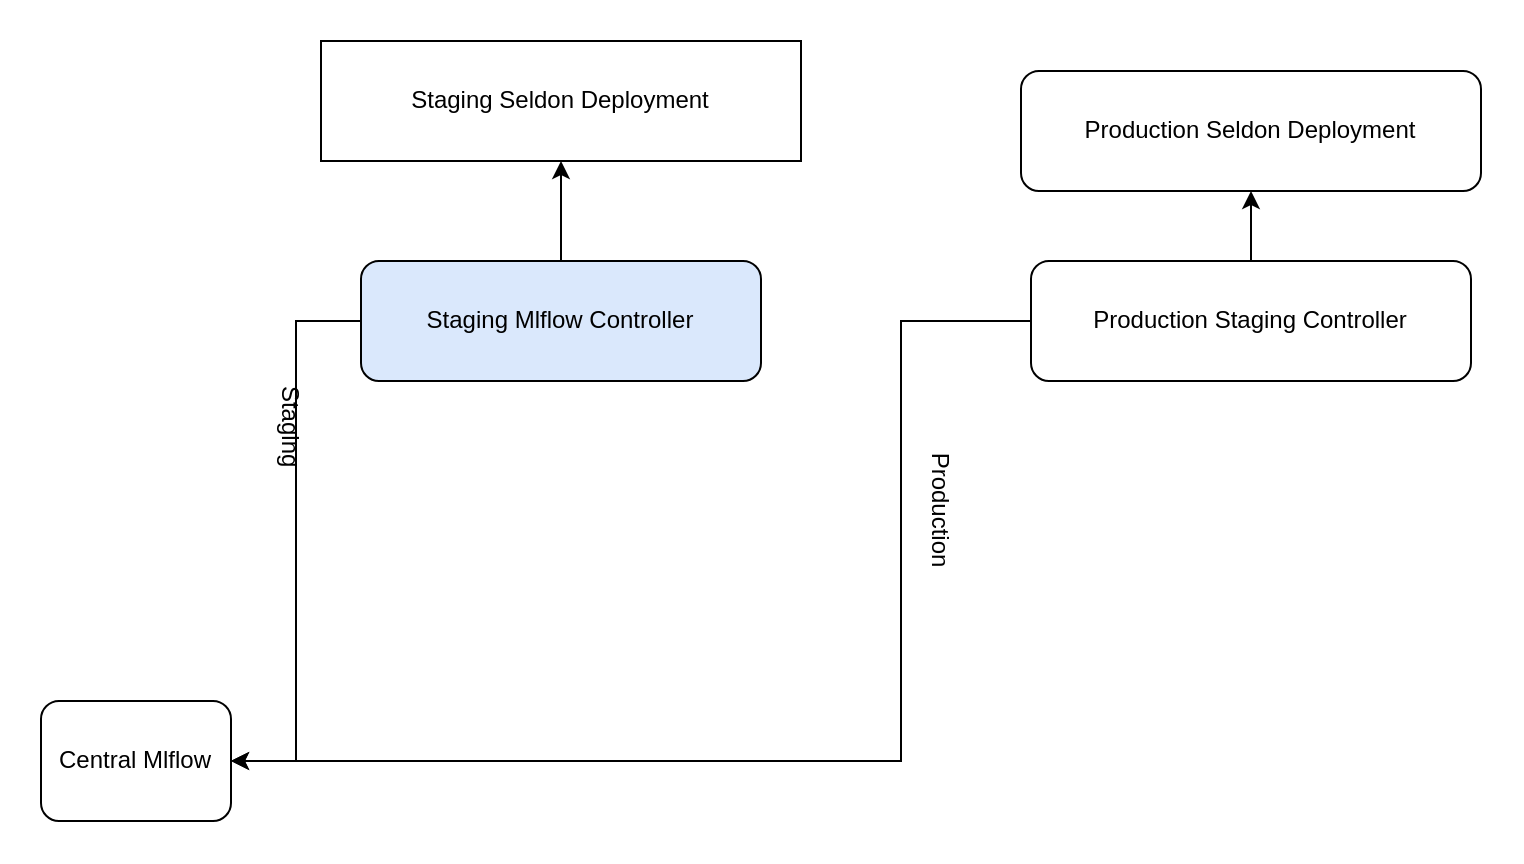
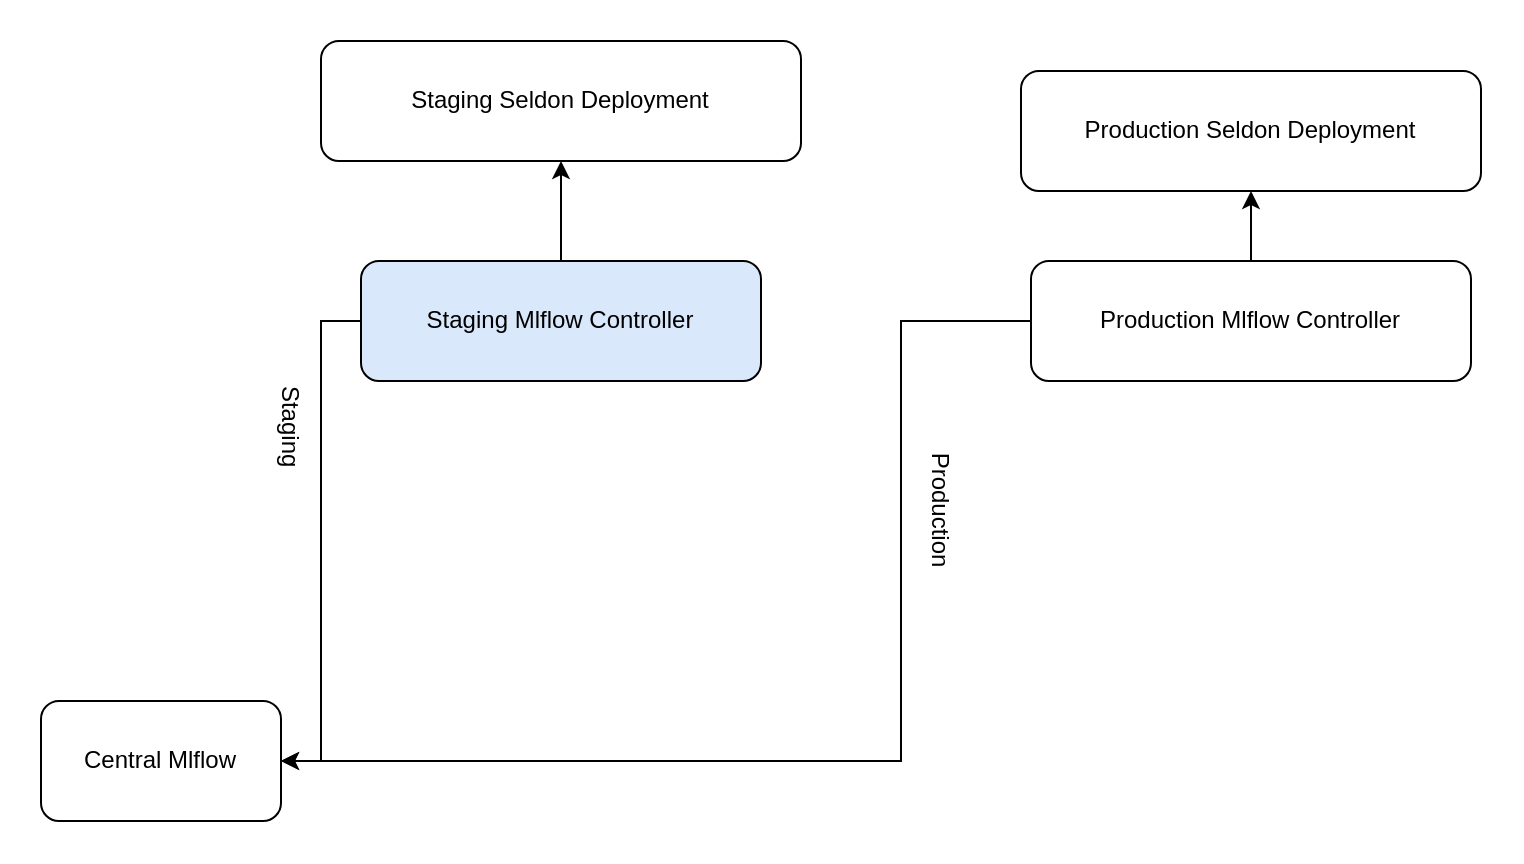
node "Staging Seldon Deployment": shape rectangle -> rounded rectangle
node "Production Staging Controller": label "Production Staging Controller" -> "Production Mlflow Controller"
node "Central Mlflow": size 190x120 -> 240x120
